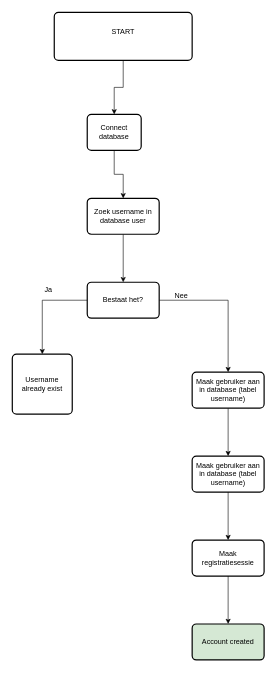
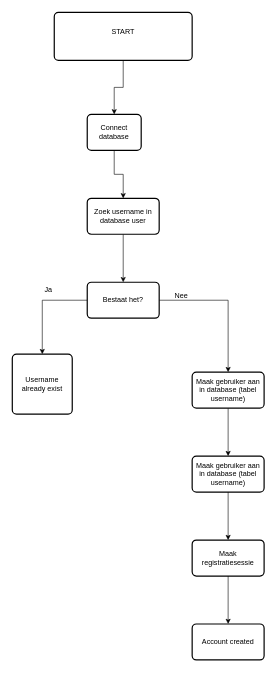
node "Account created": fillcolor #d5e8d4 -> #ffffff
